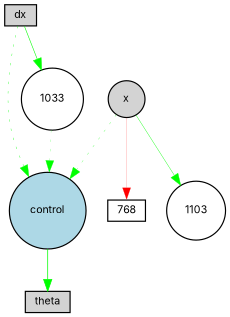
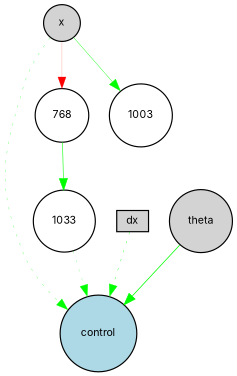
edge "dx" -> "1033": now "768" -> "1033"
node "768": shape box -> circle
node "1103": label "1103" -> "1003"
edge "control" -> "theta": reversed
node "theta": shape box -> circle
